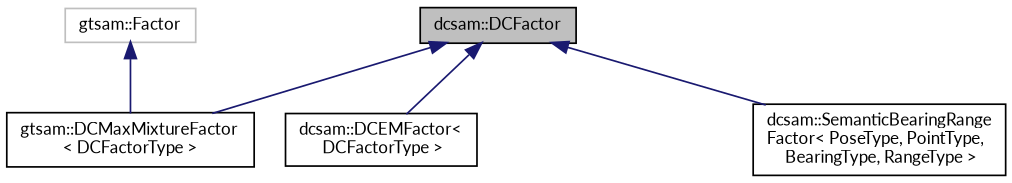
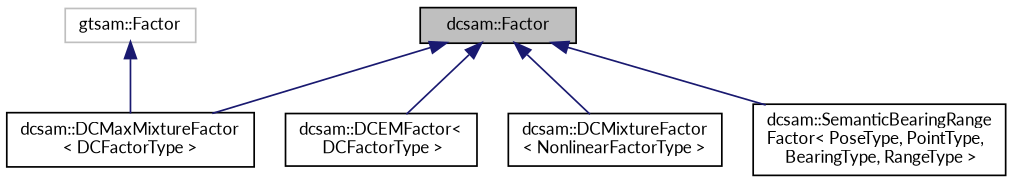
node "dcsam::DCFactor": label "dcsam::DCFactor" -> "dcsam::Factor"
node "gtsam::DCMaxMixtureFactor < DCFactorType >": label "gtsam::DCMaxMixtureFactor < DCFactorType >" -> "dcsam::DCMaxMixtureFactor < DCFactorType >"
node "dcsam::DCMixtureFactor < NonlinearFactorType >": added
